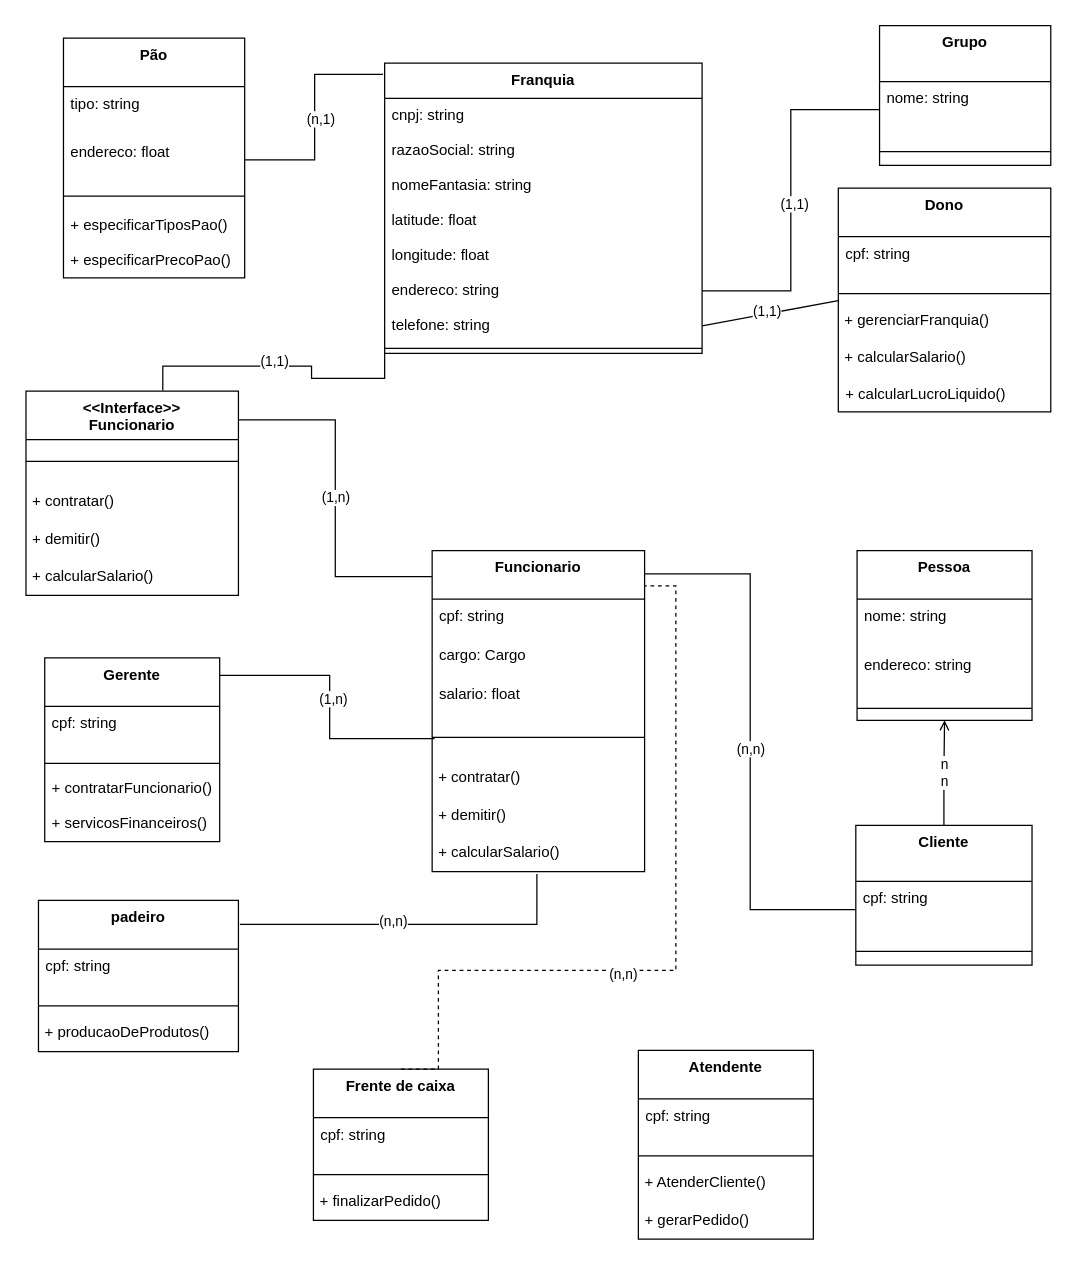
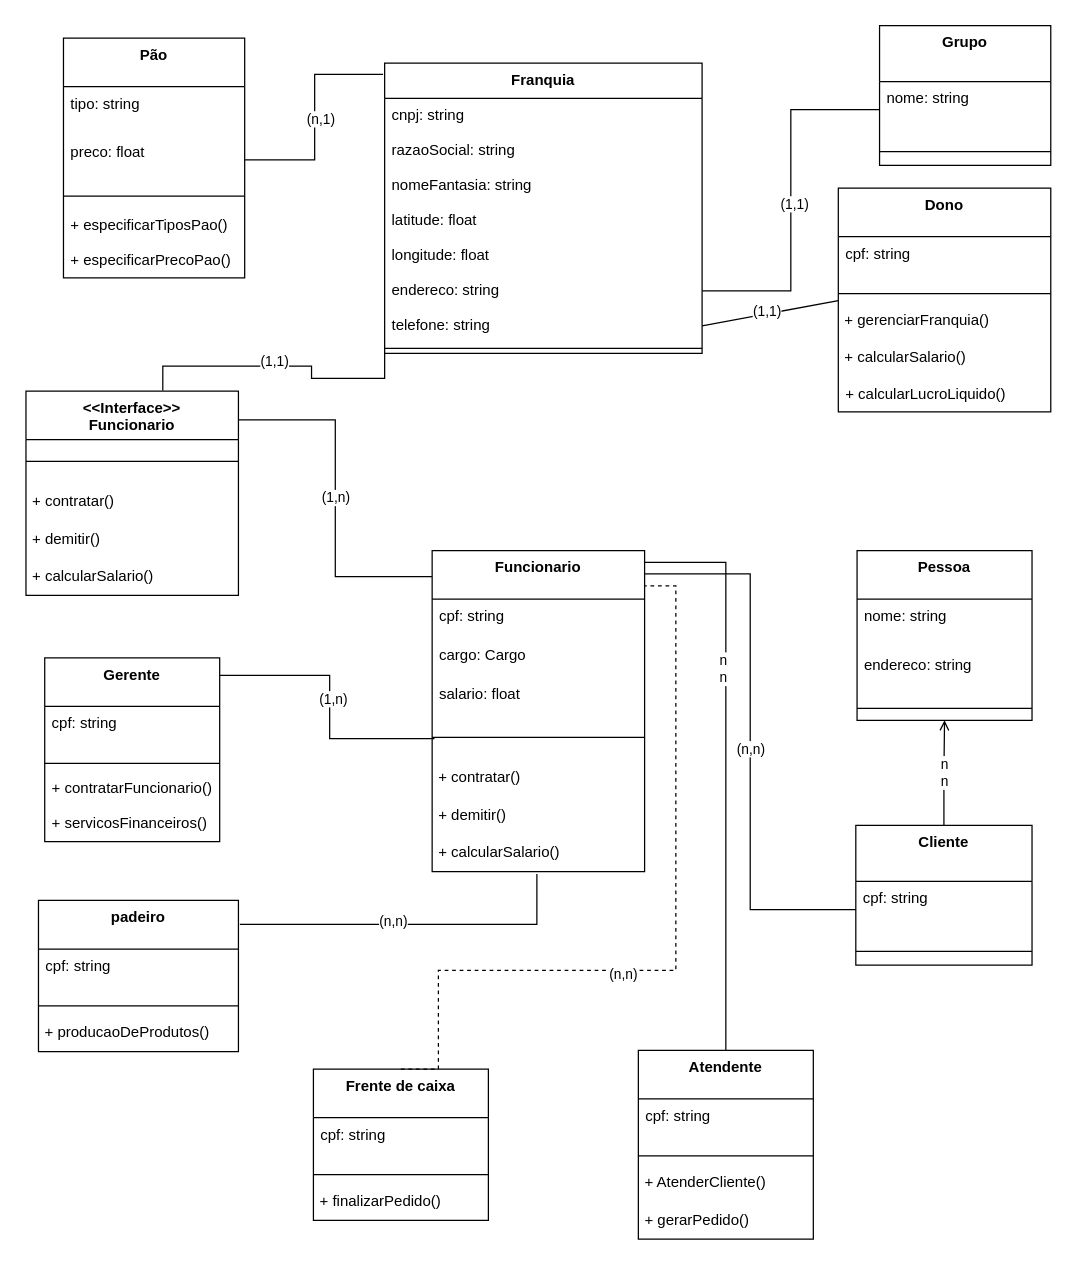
node "endereco: float": label "endereco: float" -> "preco: float"
edge "Funcionario" -- "Atendente": added, label "n n"
